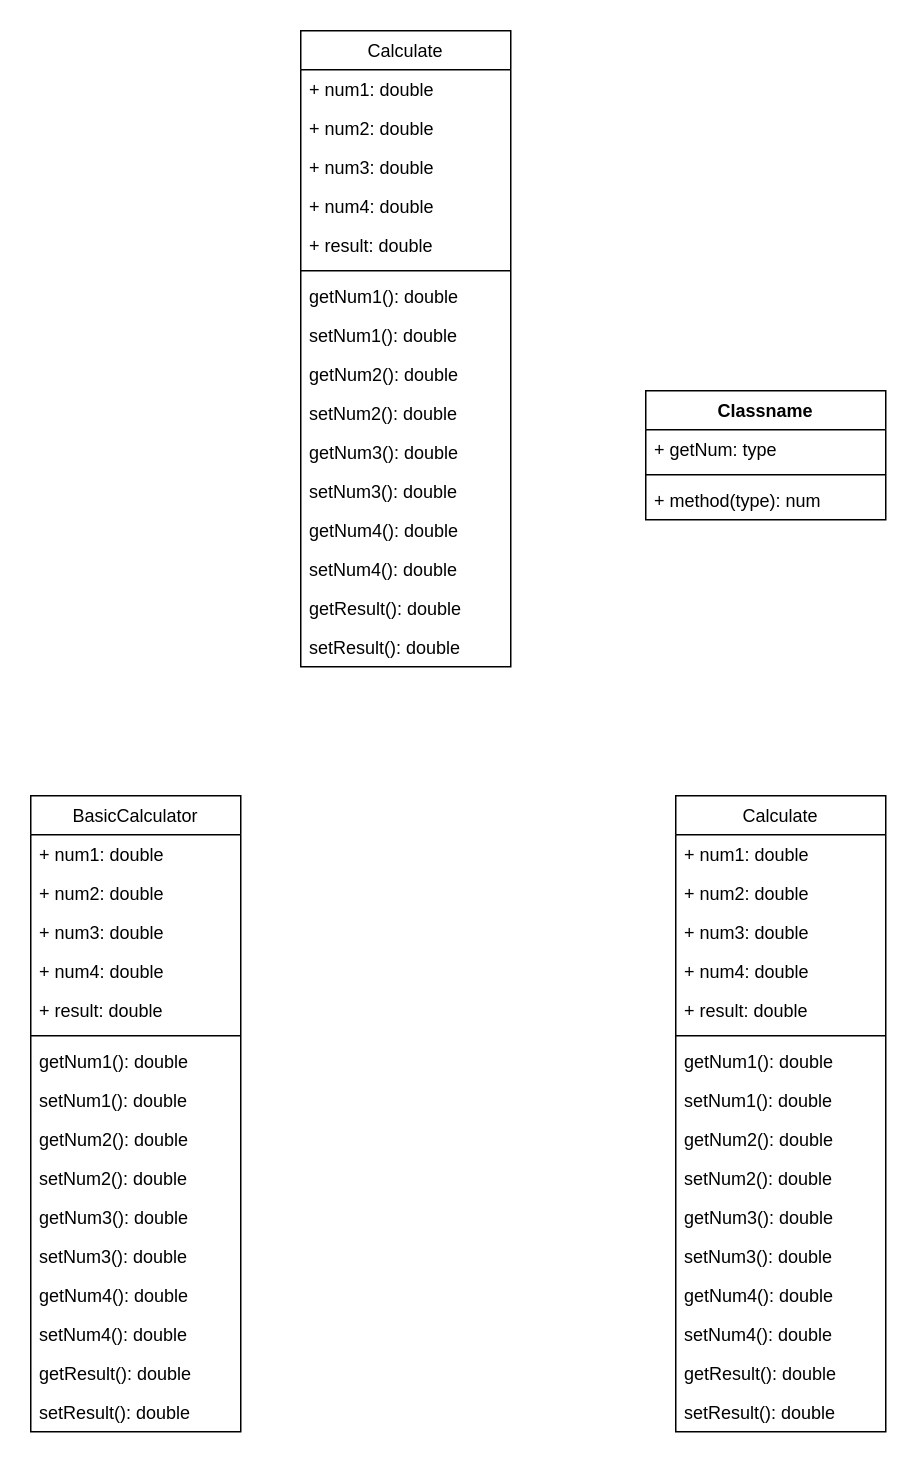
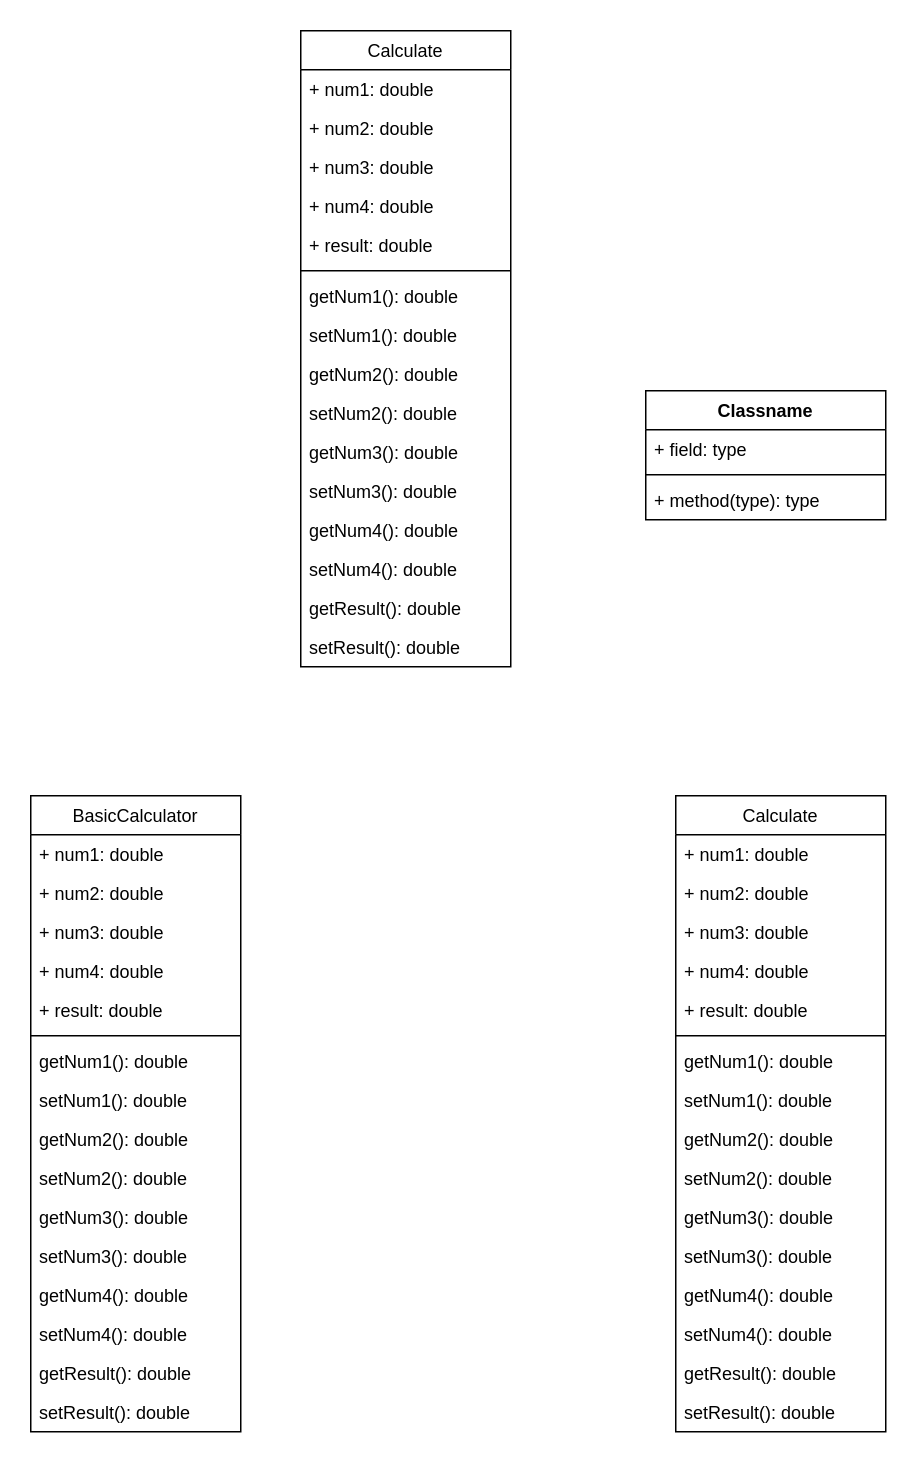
node "+ getNum: type": label "+ getNum: type" -> "+ field: type"
node "+ method(type): num": label "+ method(type): num" -> "+ method(type): type"
